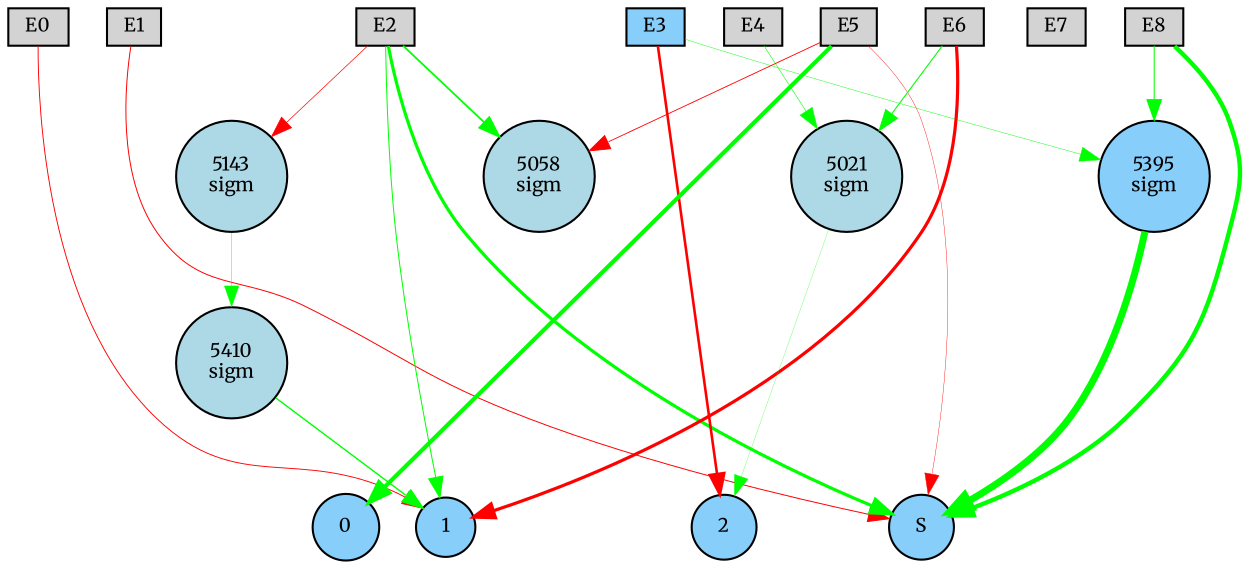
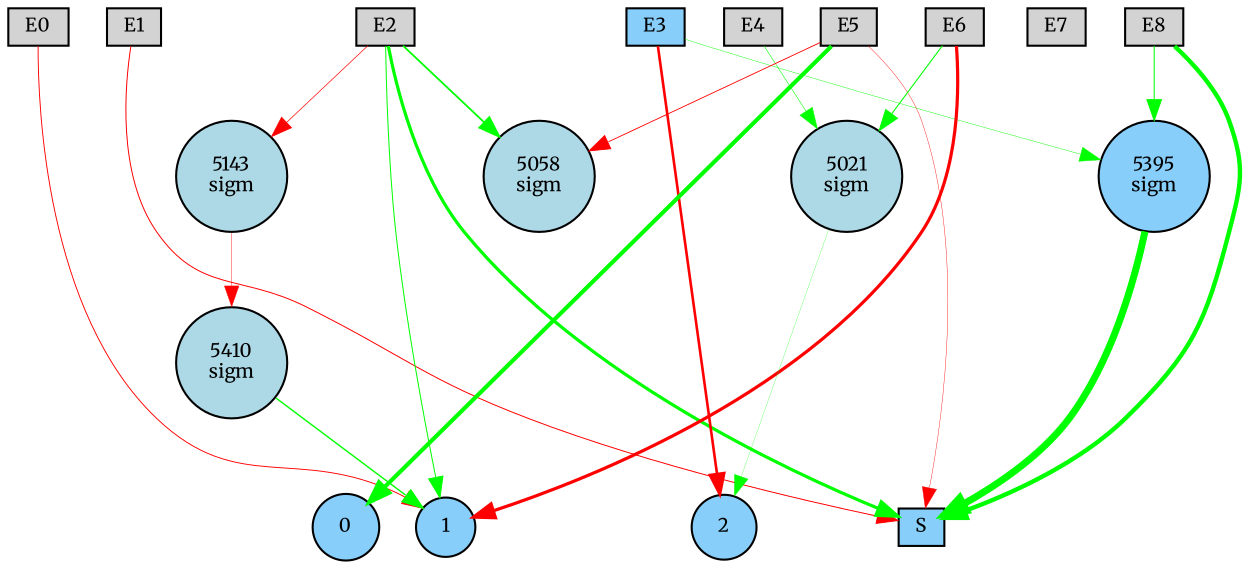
edge "5143 sigm" -> "5410 sigm": color green -> red
node "S": shape circle -> box
